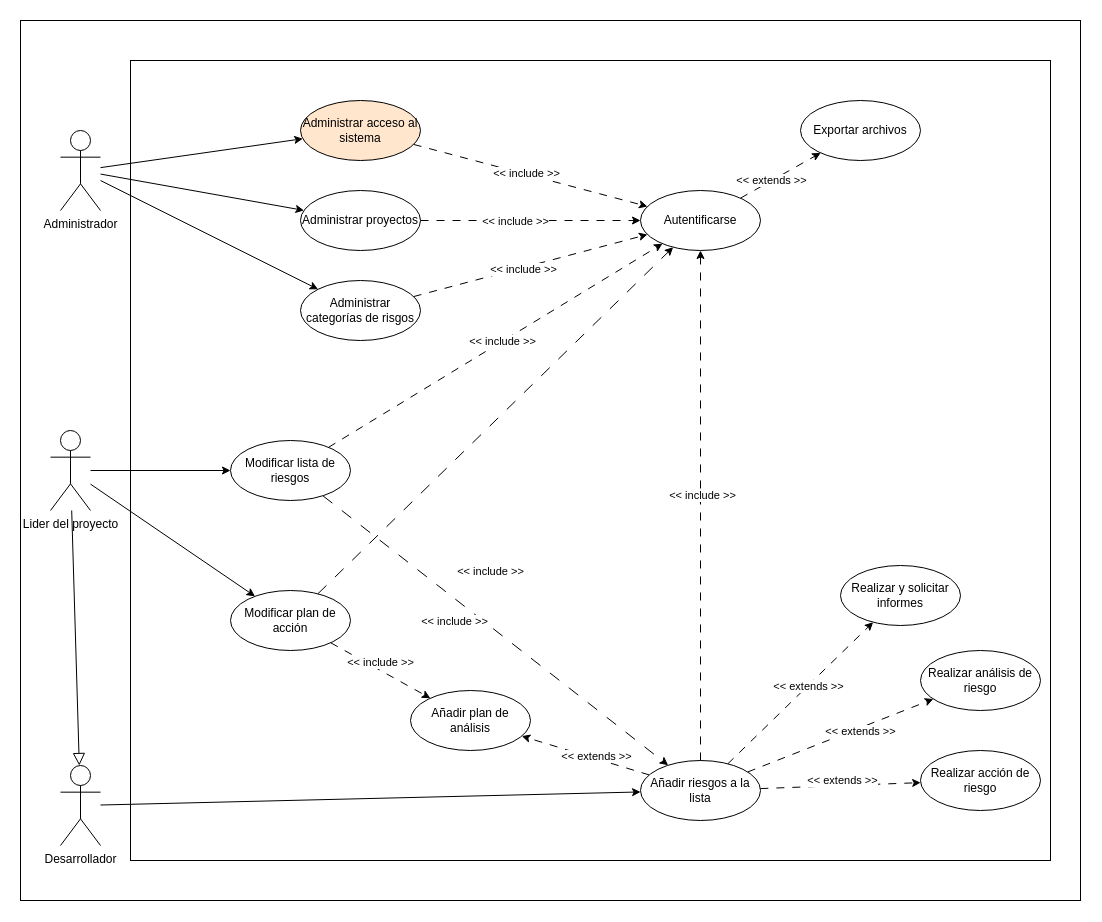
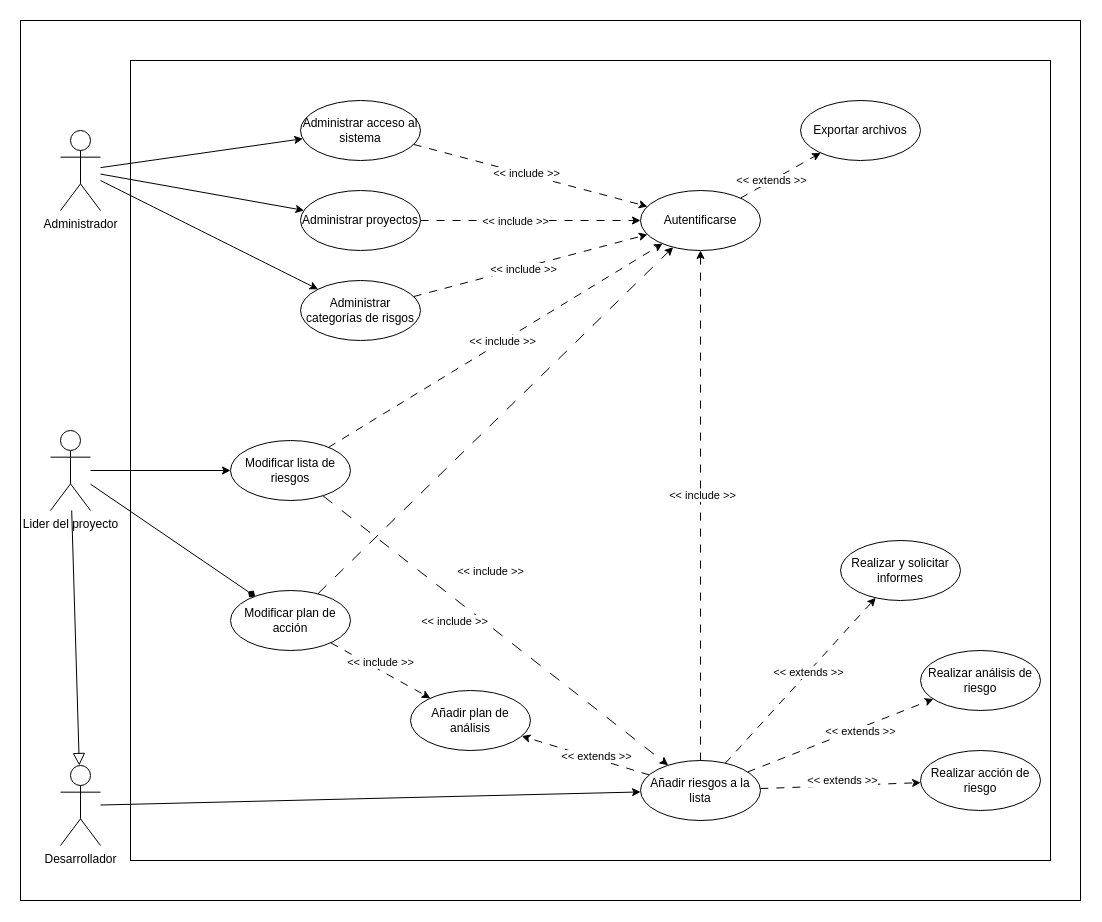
node "Administrar acceso al sistema": fillcolor #ffe6cc -> #ffffff
edge "Lider del proyecto" -> "Modificar plan de acción": arrowhead classic -> diamond
node "Realizar y solicitar informes": moved (901, 596) -> (901, 571)
